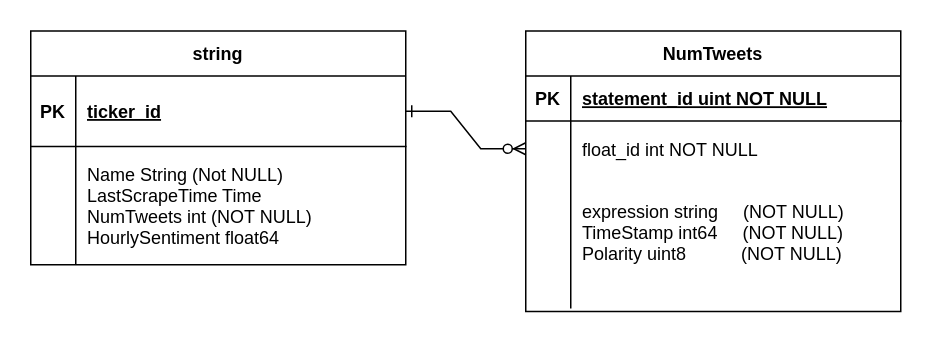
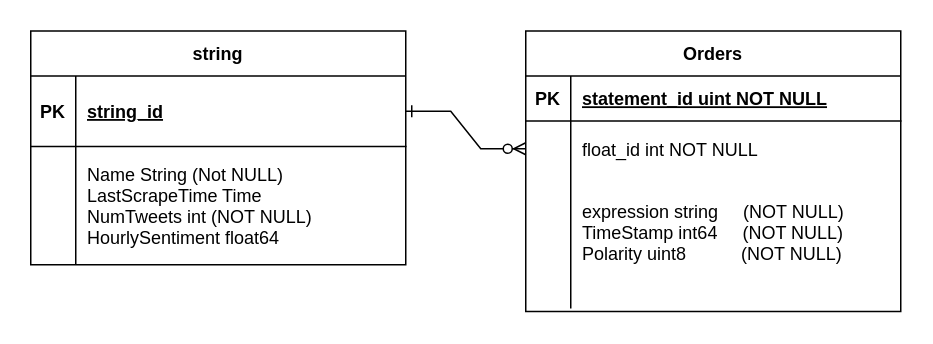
node "NumTweets": label "NumTweets" -> "Orders"
node "ticker_id": label "ticker_id" -> "string_id"
